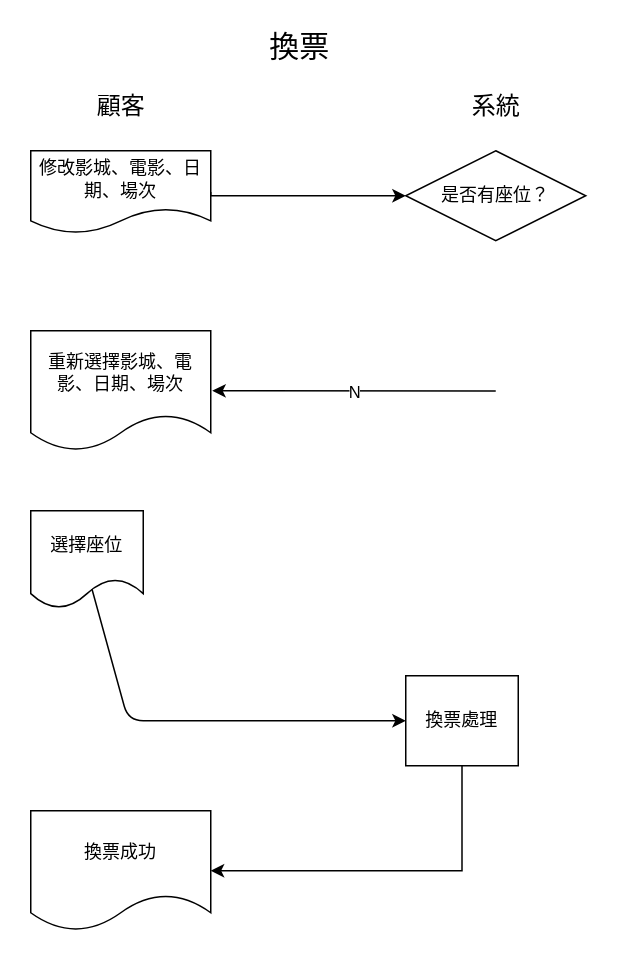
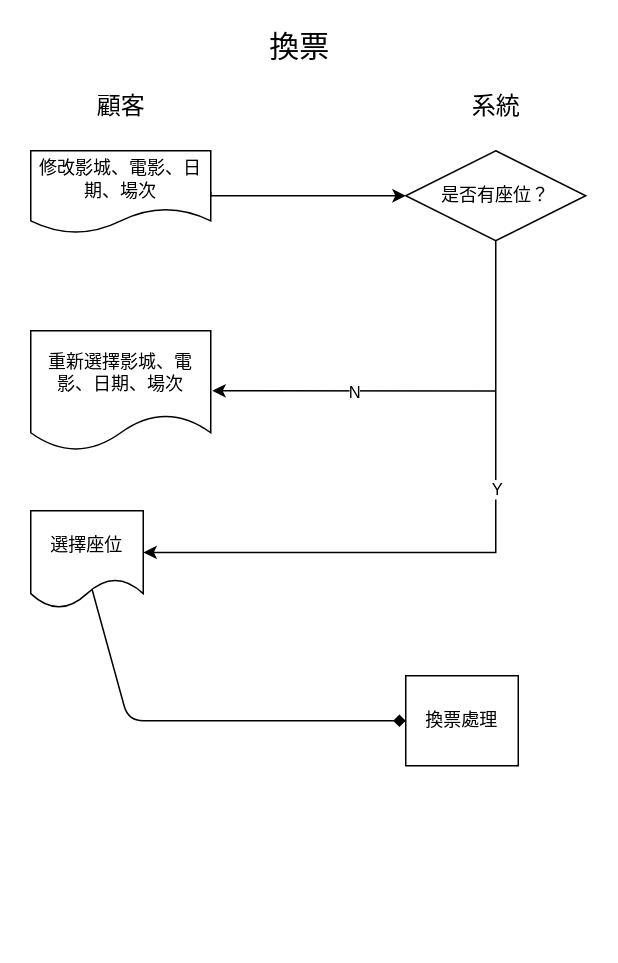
edge "是否有座位？" -> "選擇座位": added, label "Y"
edge "選擇座位" -> "換票處理": arrowhead classic -> diamond
node "換票成功": removed
edge "換票處理" -> "換票成功": removed
